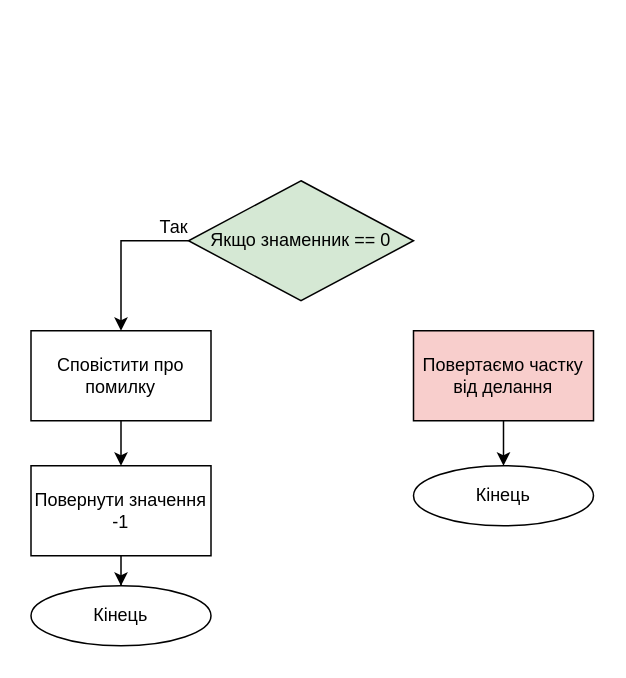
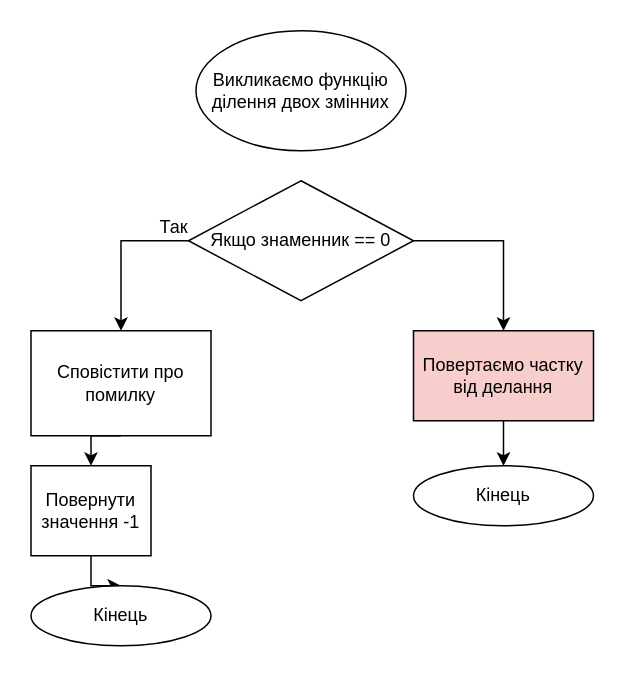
node "Викликаємо функцію ділення двох змінних": added
node "Якщо знаменник == 0": fillcolor #d5e8d4 -> #ffffff
edge "Якщо знаменник == 0" -> "Повертаємо частку від делання": added
node "Сповістити про помилку": size 180x90 -> 180x105
node "Повернути значення -1": size 180x90 -> 120x90
